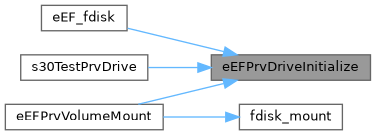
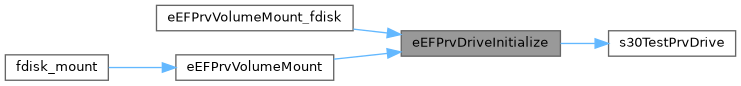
node "eEF_fdisk": label "eEF_fdisk" -> "eEFPrvVolumeMount_fdisk"
edge "s30TestPrvDrive" -> "eEFPrvDriveInitialize": reversed
edge "eEFPrvVolumeMount" -> "fdisk_mount": reversed
